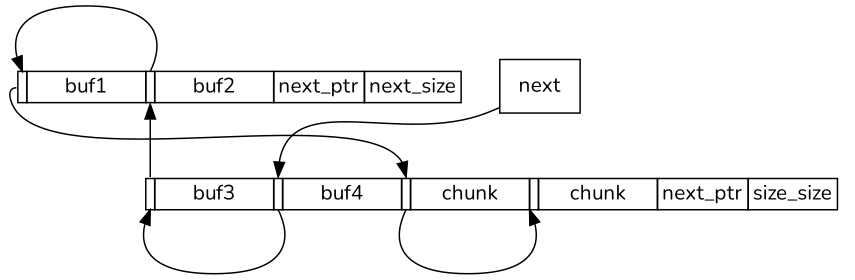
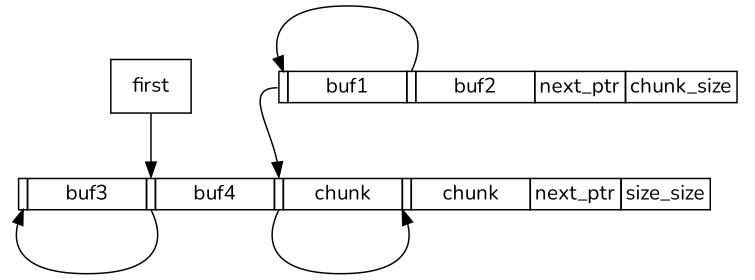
node "buf1": text "next_size" -> "chunk_size"
node "next": label "next" -> "first"
edge "buf3" -> "buf1": removed
